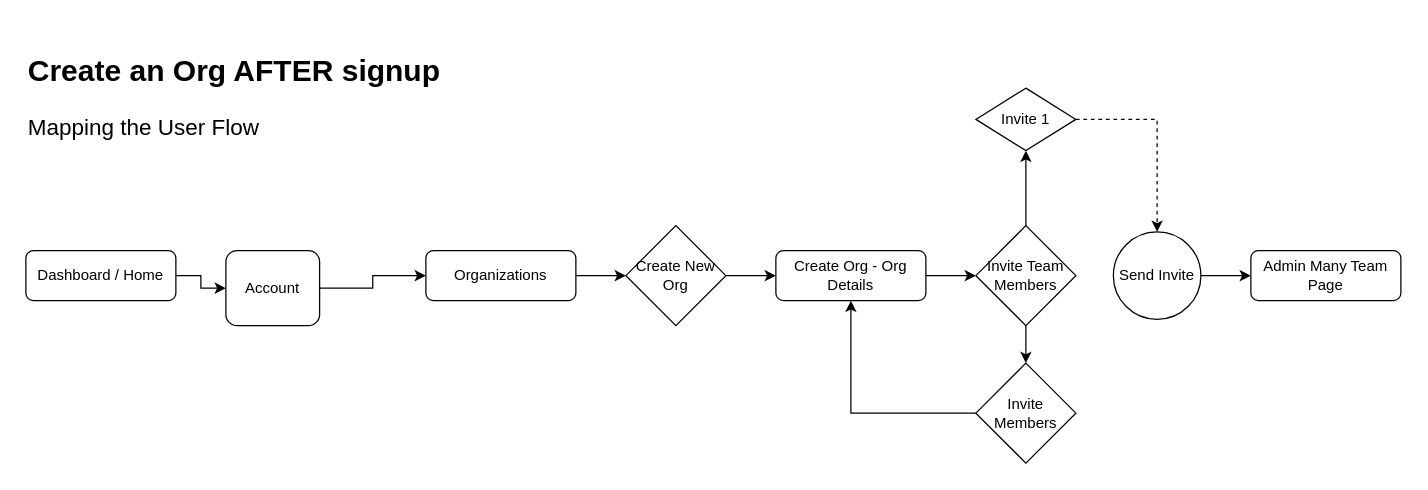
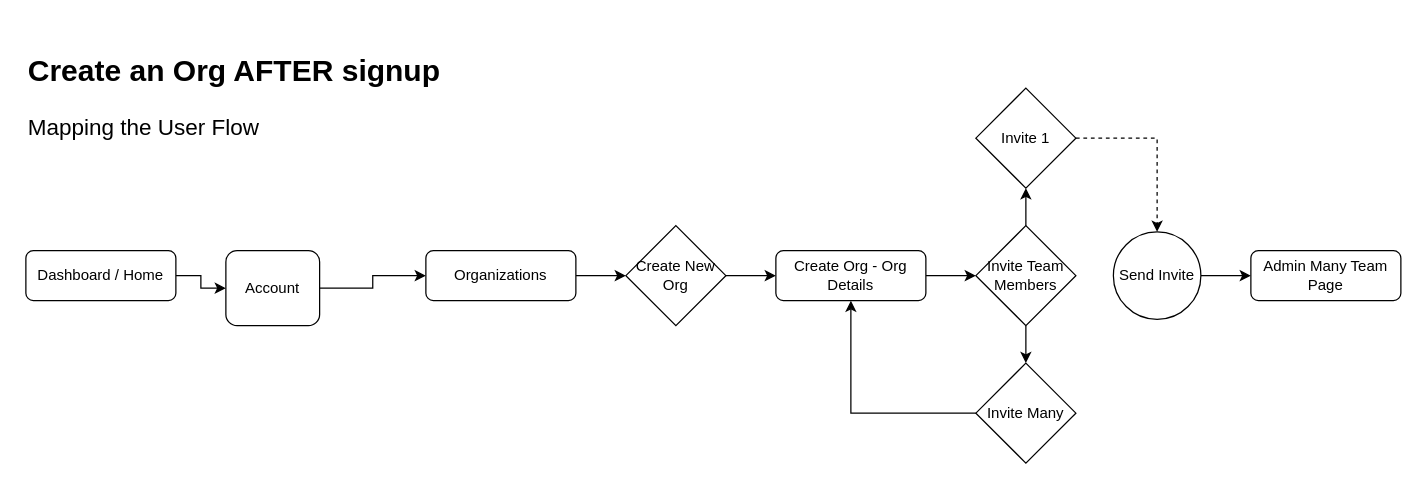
node "Invite 1": size 100x63 -> 100x100
node "Invite Members": label "Invite Members" -> "Invite Many"
